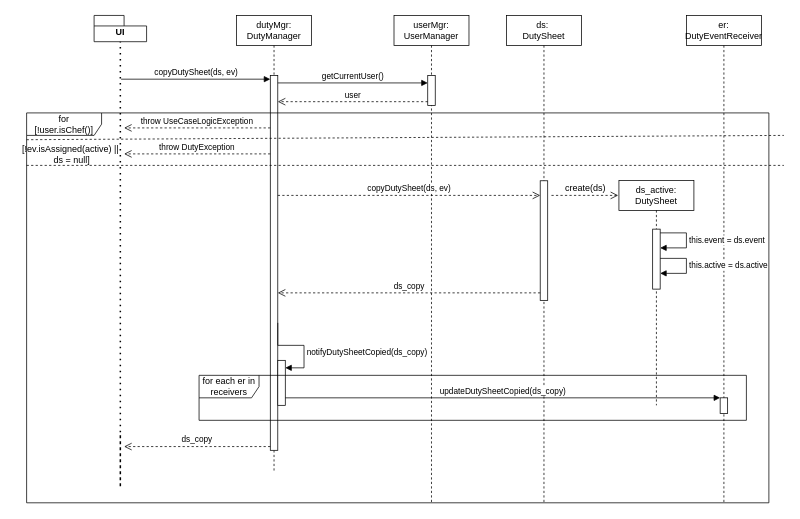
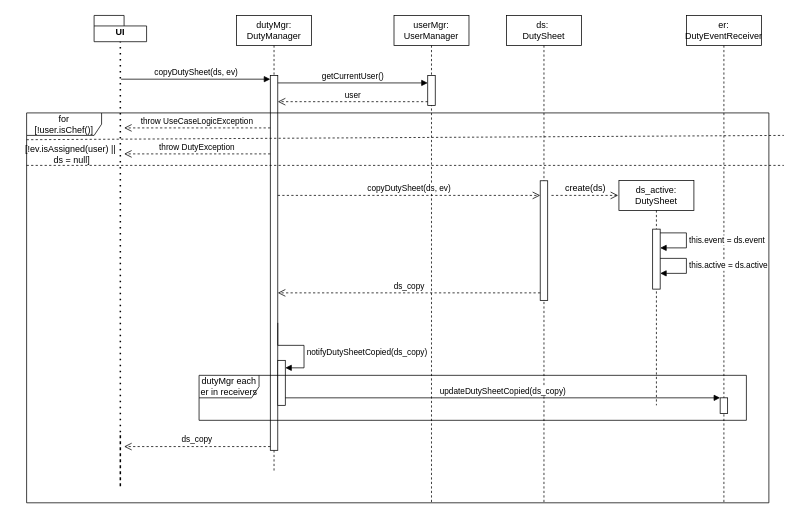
node "[!ev.isAssigned(active) || ds = null]": label "[!ev.isAssigned(active) || ds = null]" -> "[!ev.isAssigned(user) || ds = null]"
node "for each er in receivers": label "for each er in receivers" -> "dutyMgr each er in receivers"
